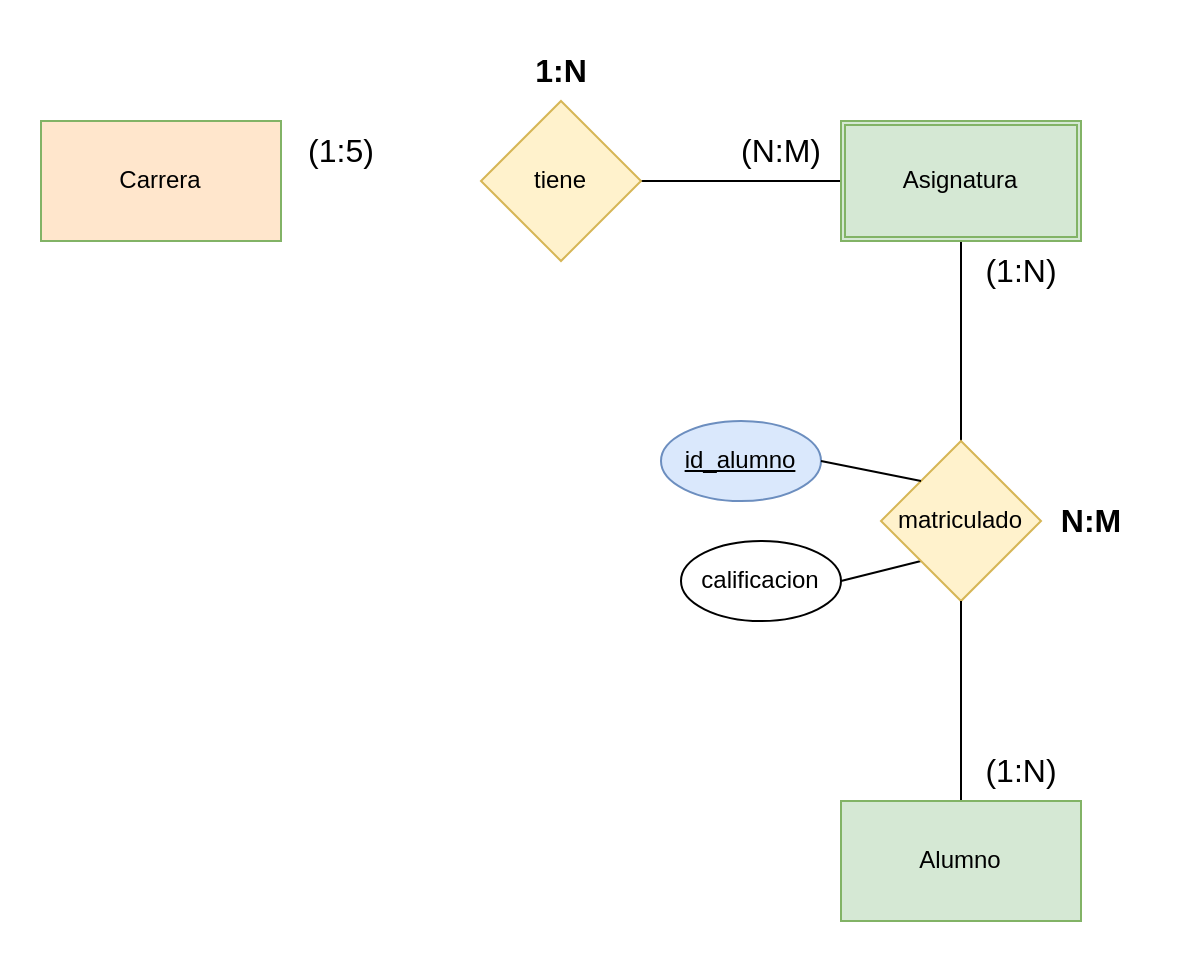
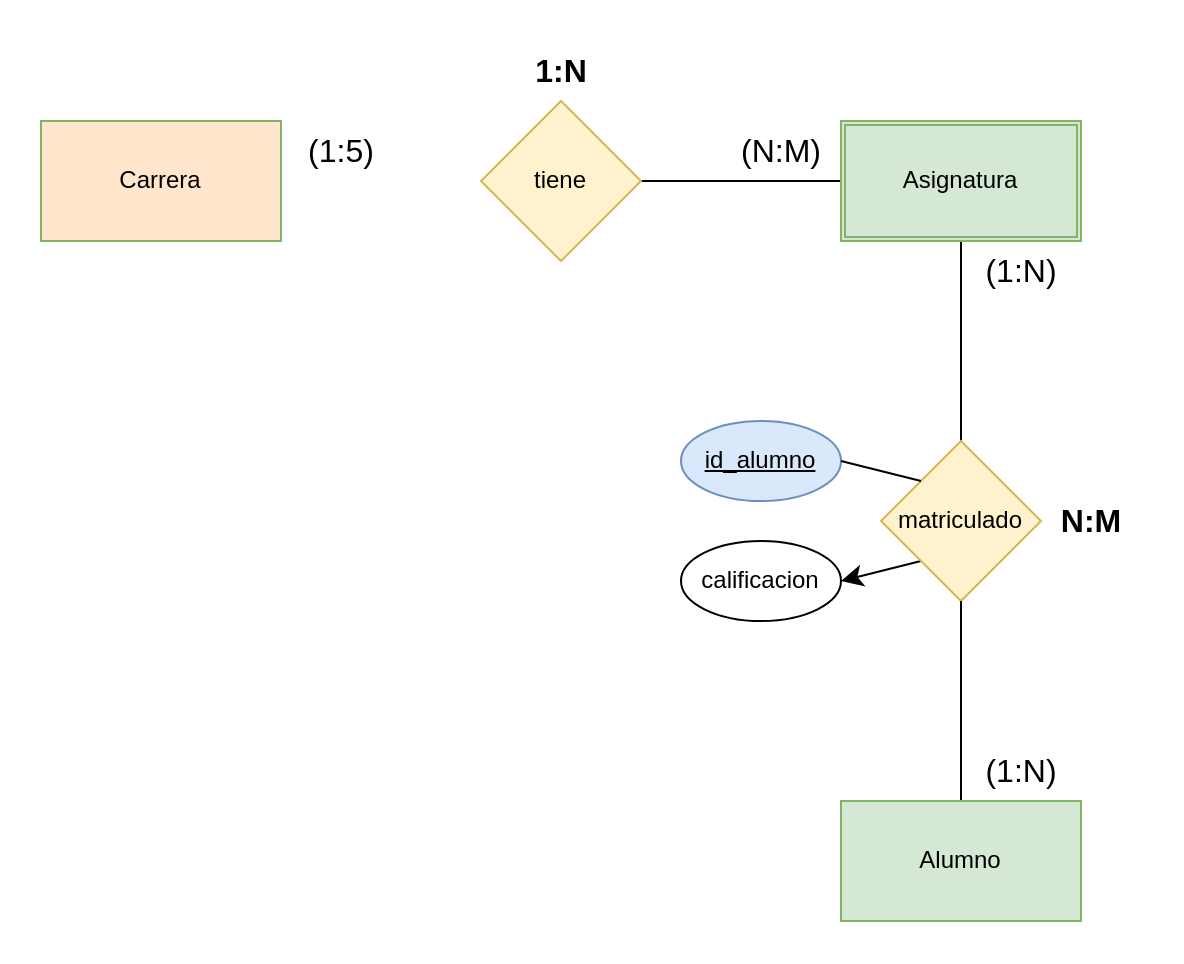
node "id_alumno": moved (741, 461) -> (761, 461)
edge "matriculado" -- "calificacion": arrowhead none -> classic
